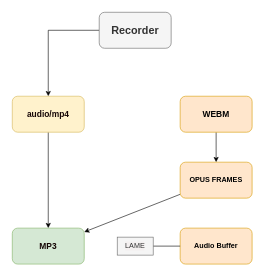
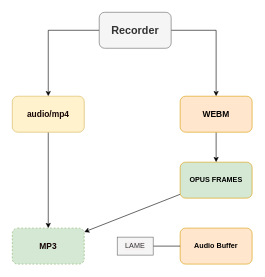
edge "Recorder" -> "WEBM": added
node "OPUS FRAMES": fillcolor #ffe6cc -> #d5e8d4
node "MP3": style solid -> dashed
